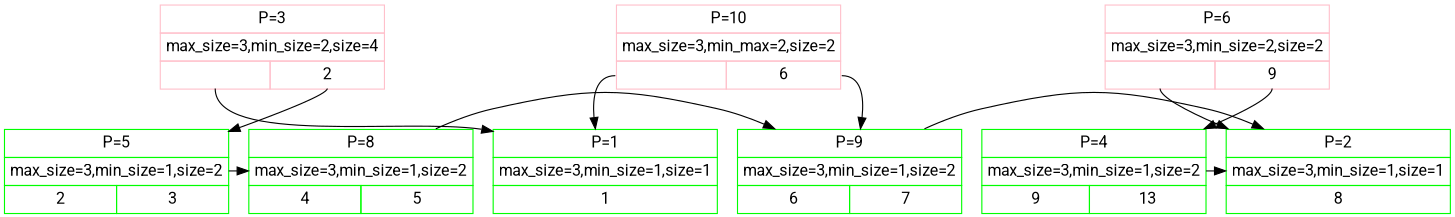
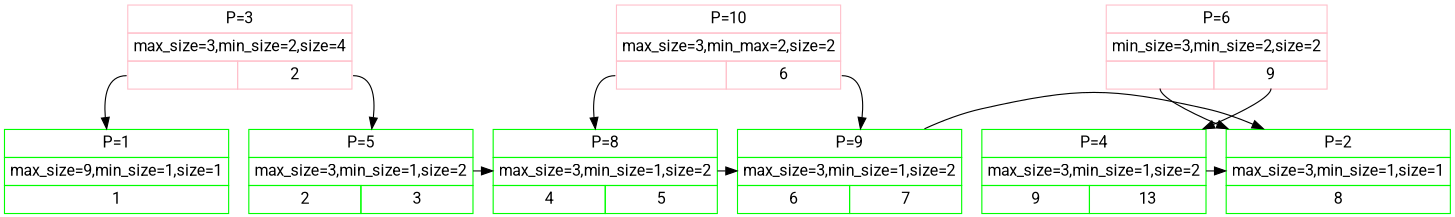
node "P=6": text "max_size=3,min_size=2,size=2" -> "min_size=3,min_size=2,size=2"
edge "P=10" -> "P=1": now "P=10" -> "P=8"
node "P=1": text "max_size=3,min_size=1,size=1" -> "max_size=9,min_size=1,size=1"
